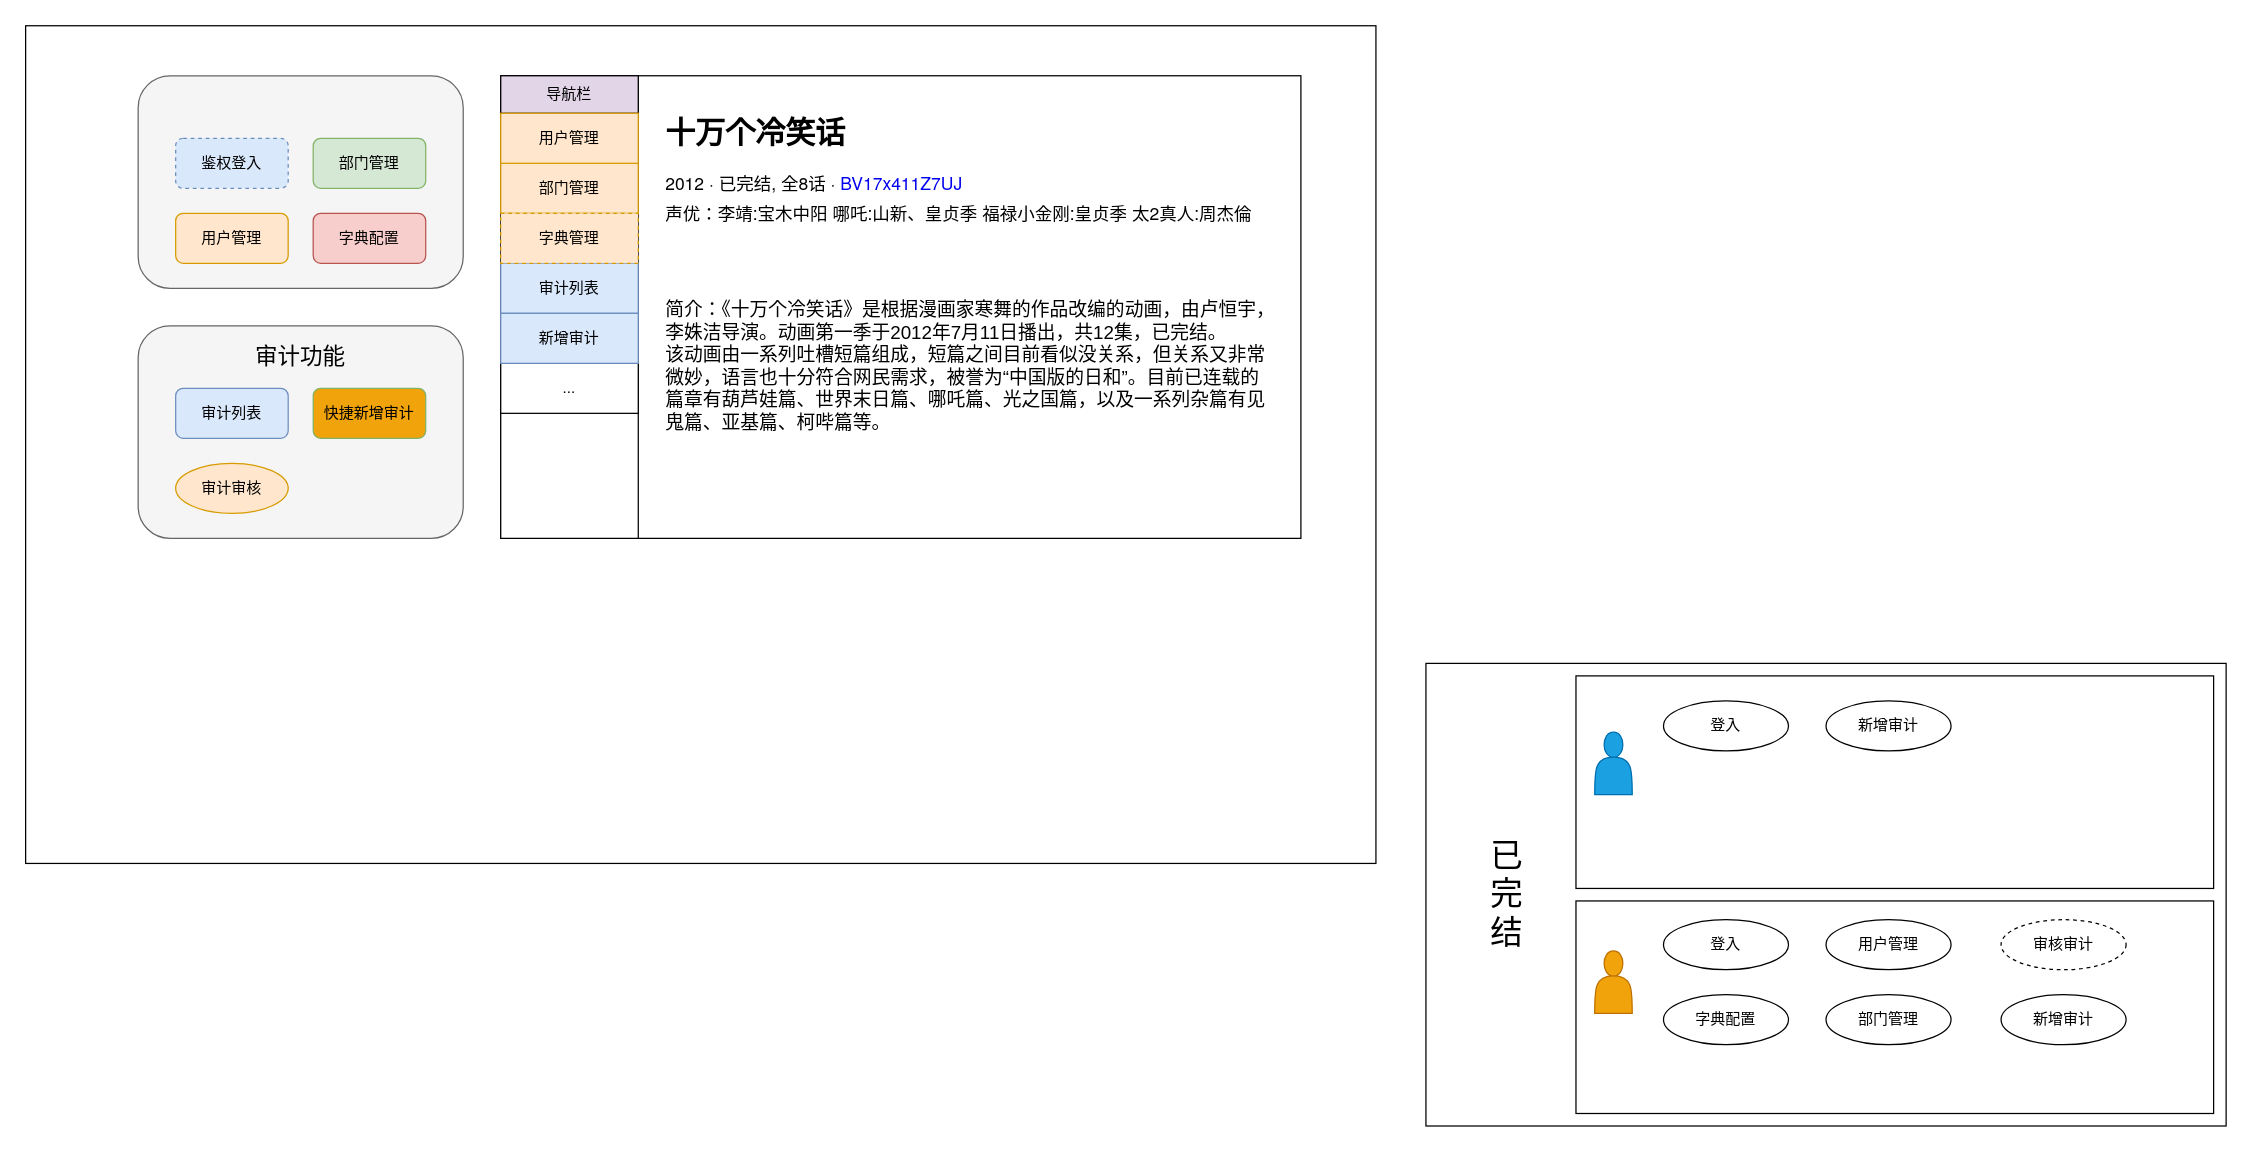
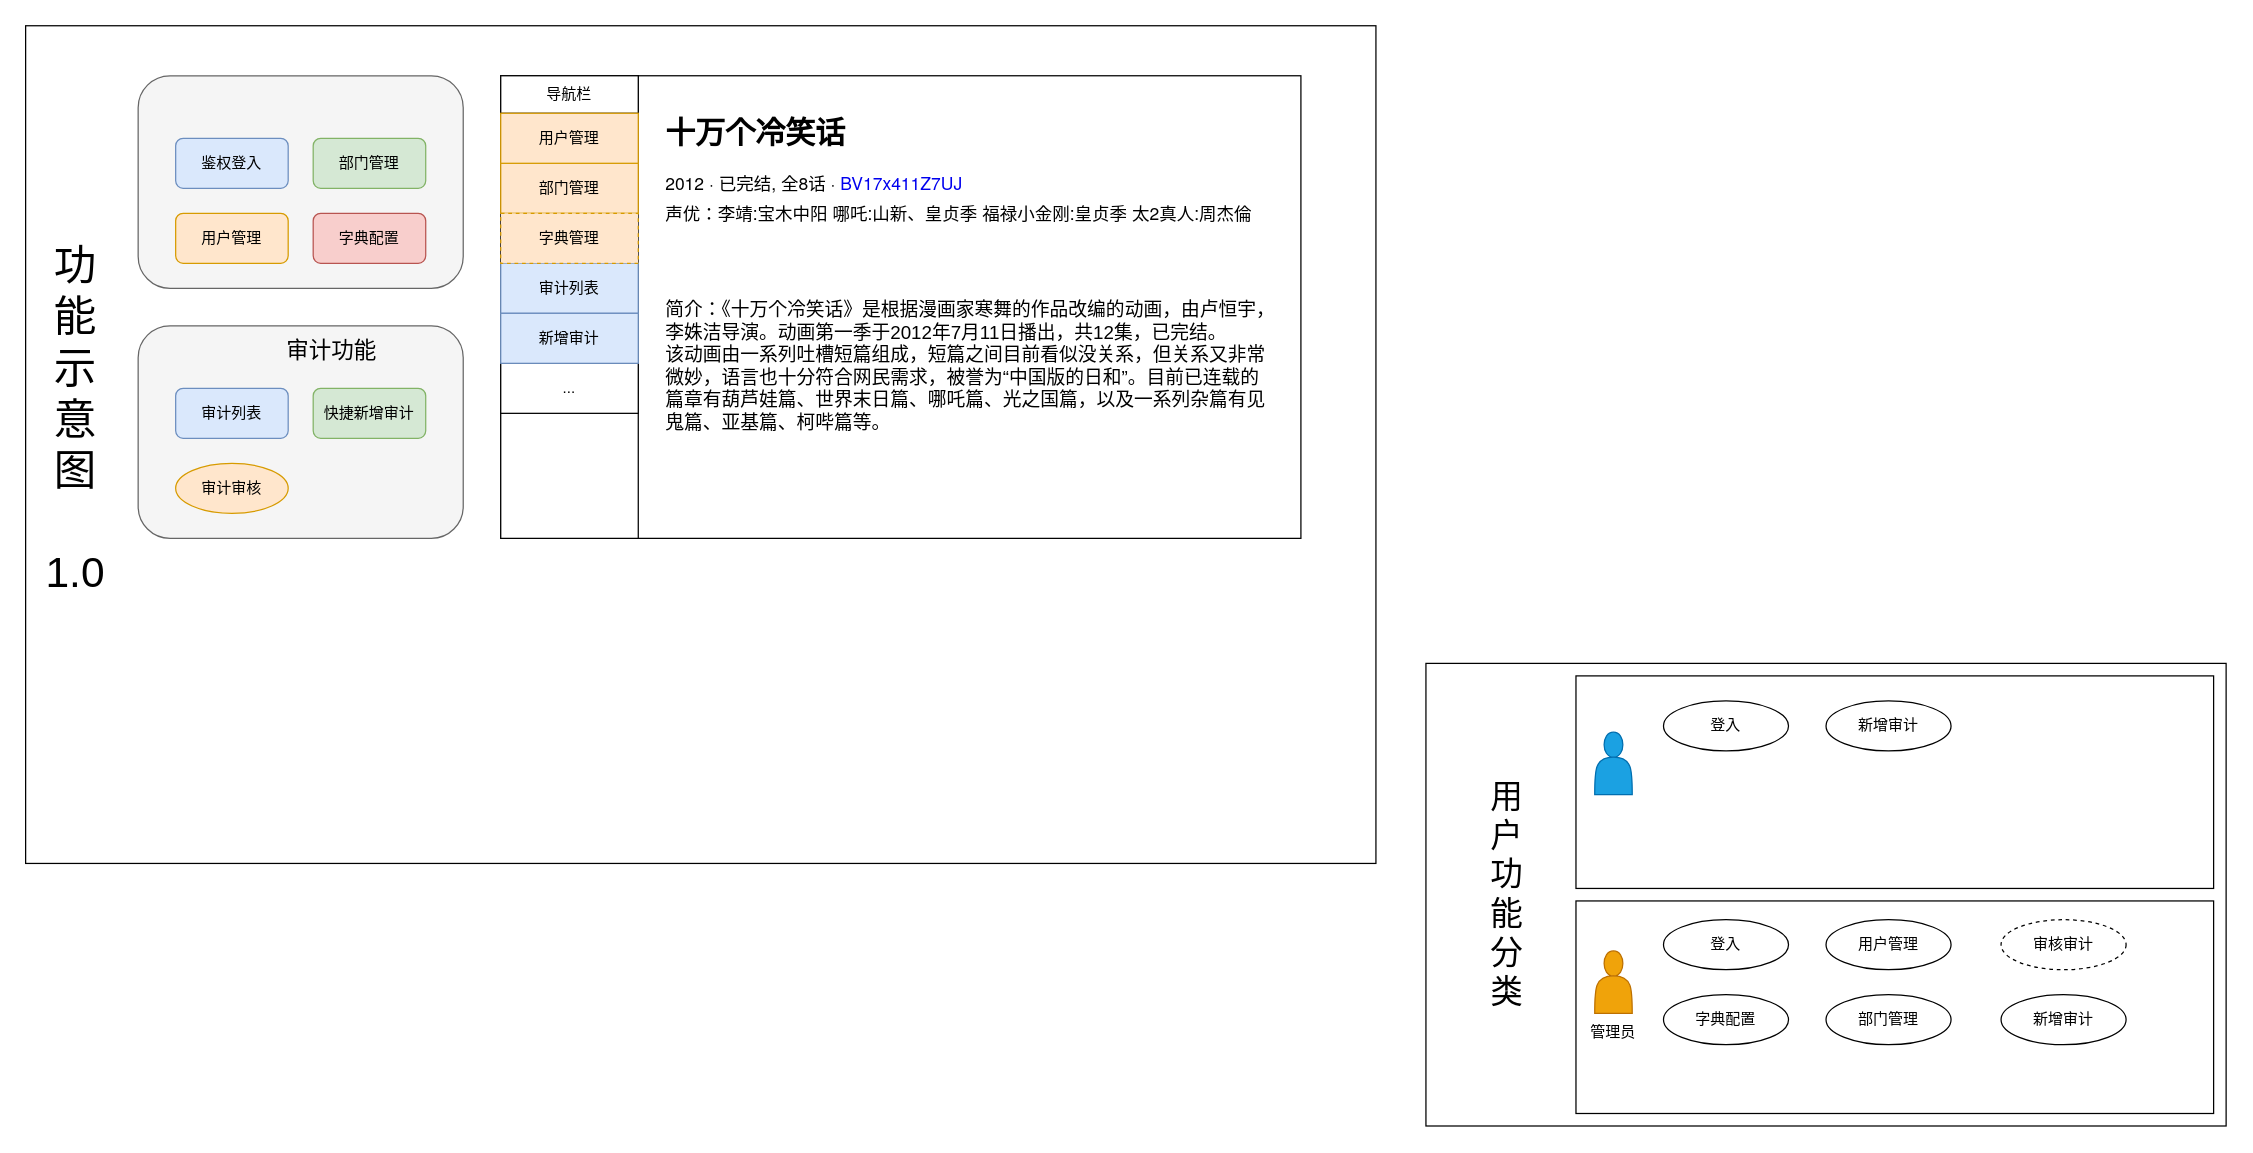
node "导航栏": fillcolor #e1d5e7 -> #ffffff
node "鉴权登入": style dashed -> solid
node "审计功能": moved (301, 357) -> (332, 351)
node "快捷新增审计": fillcolor #f0a30a -> #d5e8d4
node "功能示意图 1.0": added
node "已完结": label "已完结" -> "用户功能分类"
node "管理员": added
